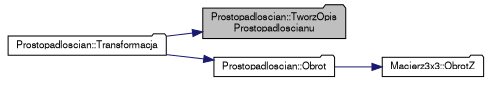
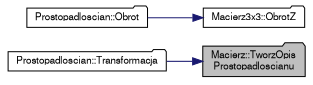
node "Prostopadloscian::TworzOpis Prostopadloscianu": label "Prostopadloscian::TworzOpis Prostopadloscianu" -> "Macierz::TworzOpis Prostopadloscianu"
edge "Prostopadloscian::Transformacja" -> "Prostopadloscian::Obrot": removed
